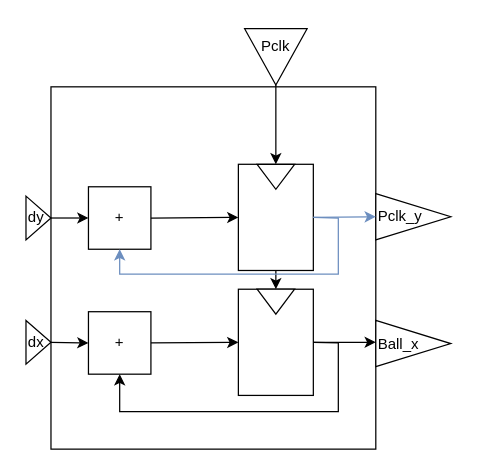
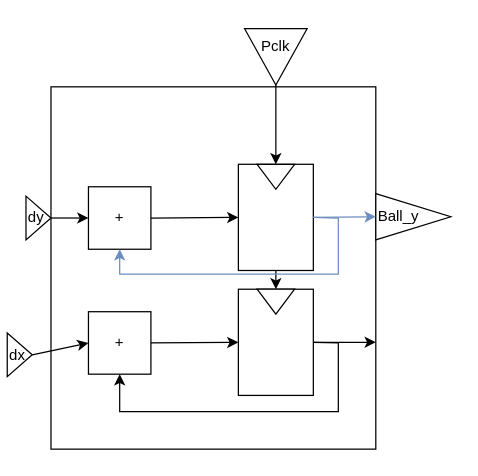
node "Pclk_y": label "Pclk_y" -> "Ball_y"
node "dx": moved (38, 343) -> (19, 355)
node "Ball_x": removed
